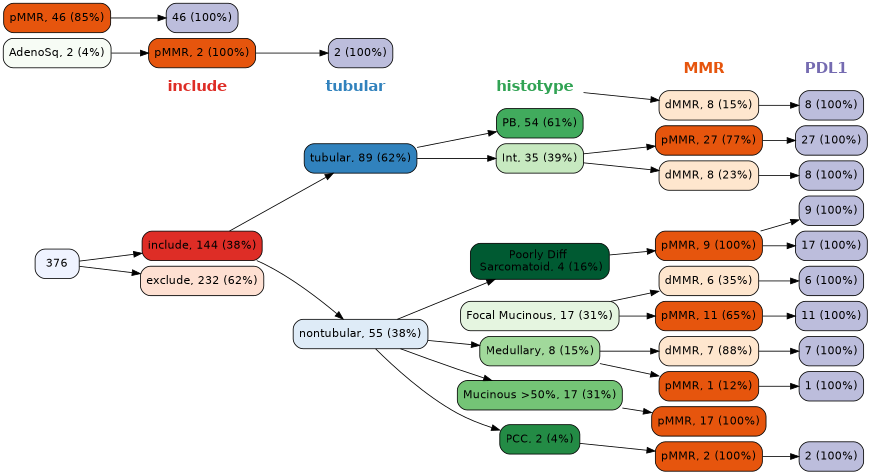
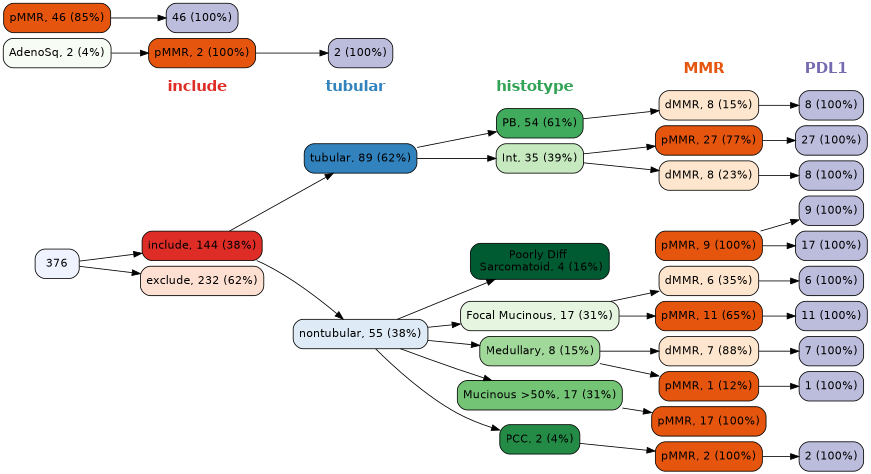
edge "histotype" -> "dMMR, 8 (15%)": now "PB, 54 (61%)" -> "dMMR, 8 (15%)"
edge "Poorly Diff" -> "pMMR, 9 (100%)": removed
edge "nontubular, 55 (38%)" -> "Focal Mucinous, 17 (31%)": added
